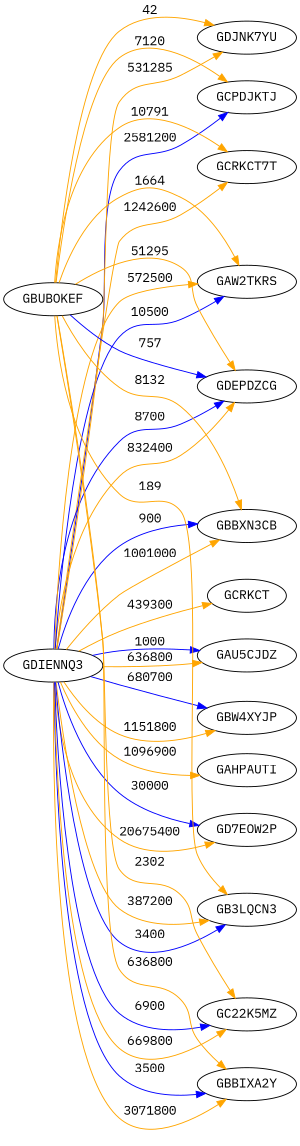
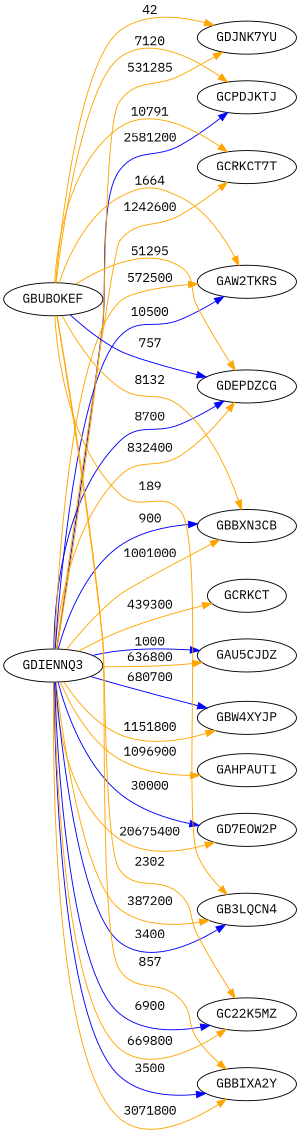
node "GB3LQCN3": label "GB3LQCN3" -> "GB3LQCN4"
edge "GBUBOKEF" -> "GBBIXA2Y": label "636800" -> "857"
